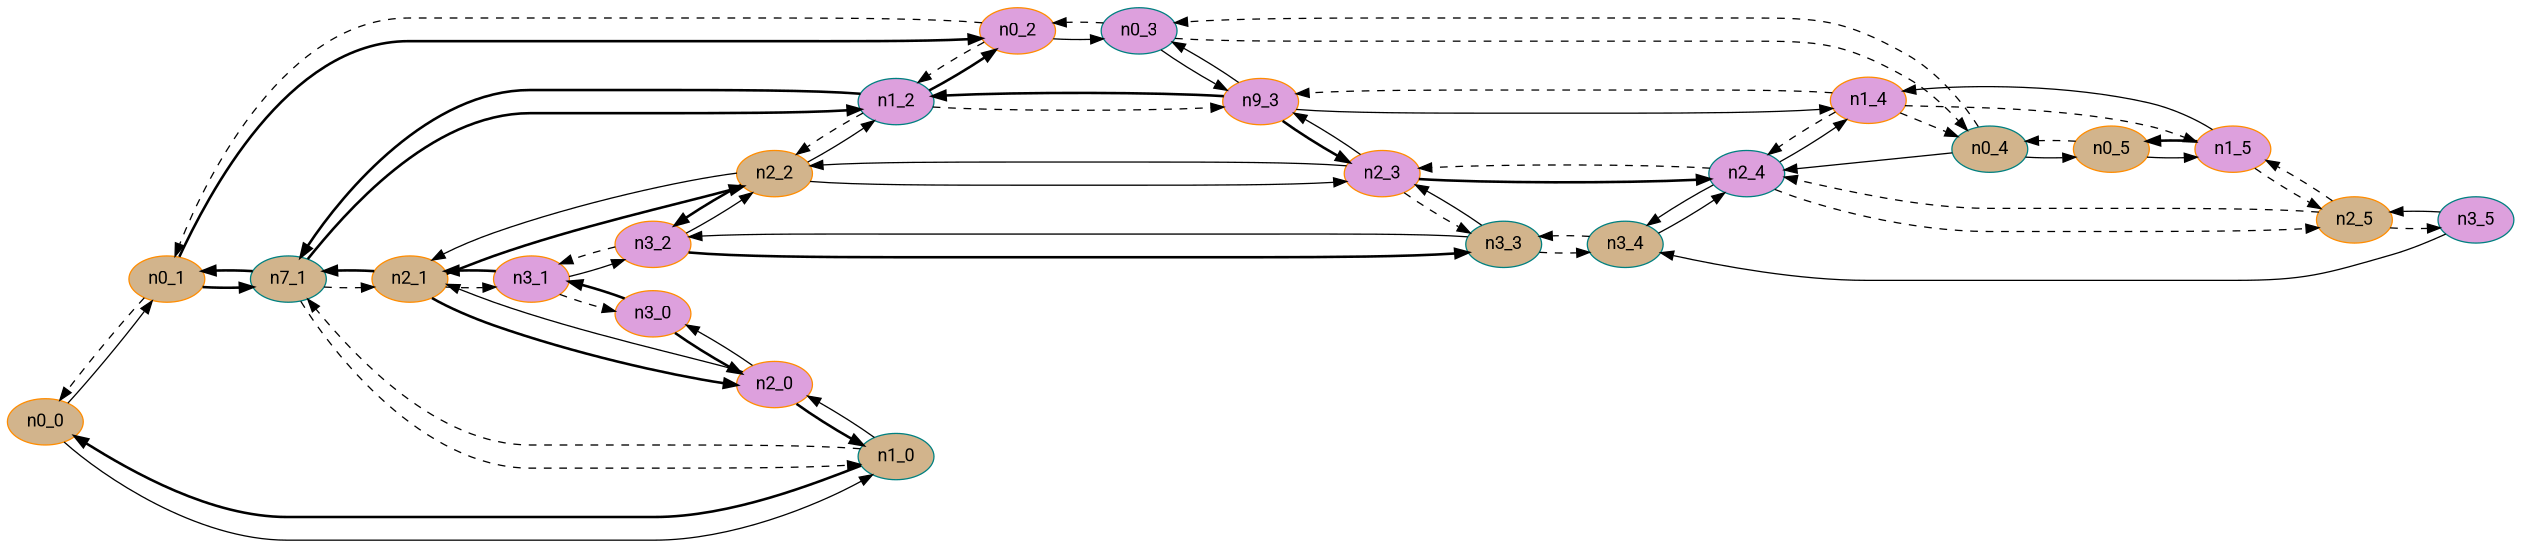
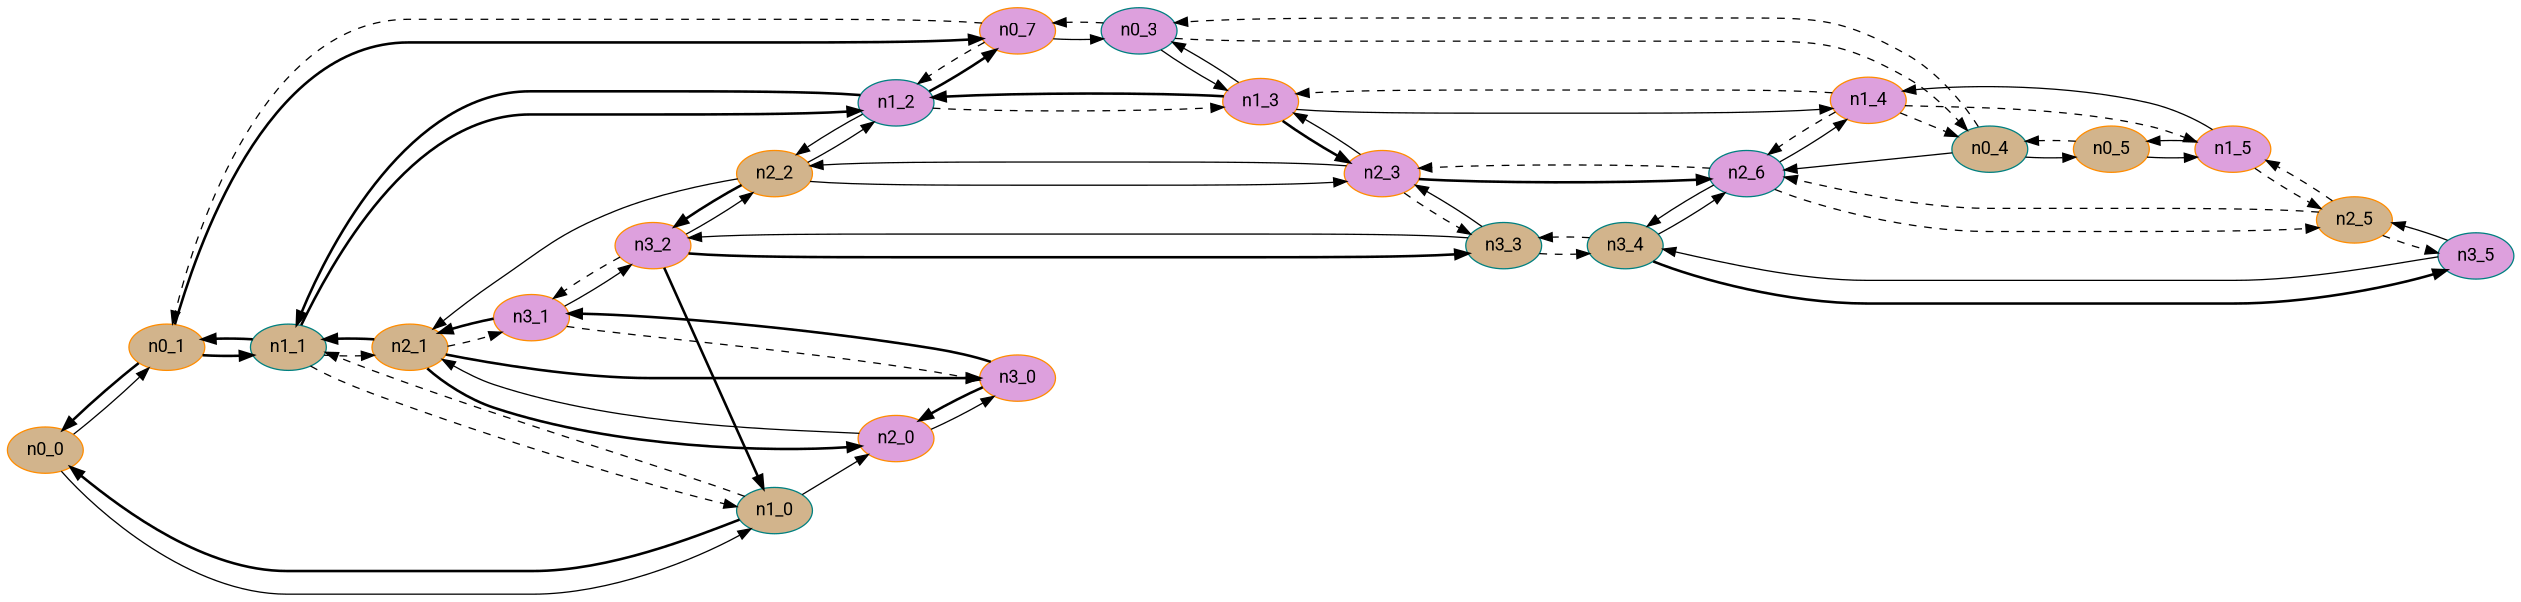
node "n0_2": label "n0_2" -> "n0_7"
node "n9_3": label "n9_3" -> "n1_3"
edge "n1_2" -> "n2_2": style dashed -> solid
edge "n1_5" -> "n0_5": style bold -> solid
node "n2_4": label "n2_4" -> "n2_6"
edge "n2_1" -> "n2_2": now "n2_1" -> "n3_0"
node "n7_1": label "n7_1" -> "n1_1"
edge "n3_4" -> "n3_5": added
edge "n0_1" -> "n0_0": style dashed -> bold
edge "n2_0" -> "n1_0": now "n3_2" -> "n1_0"
